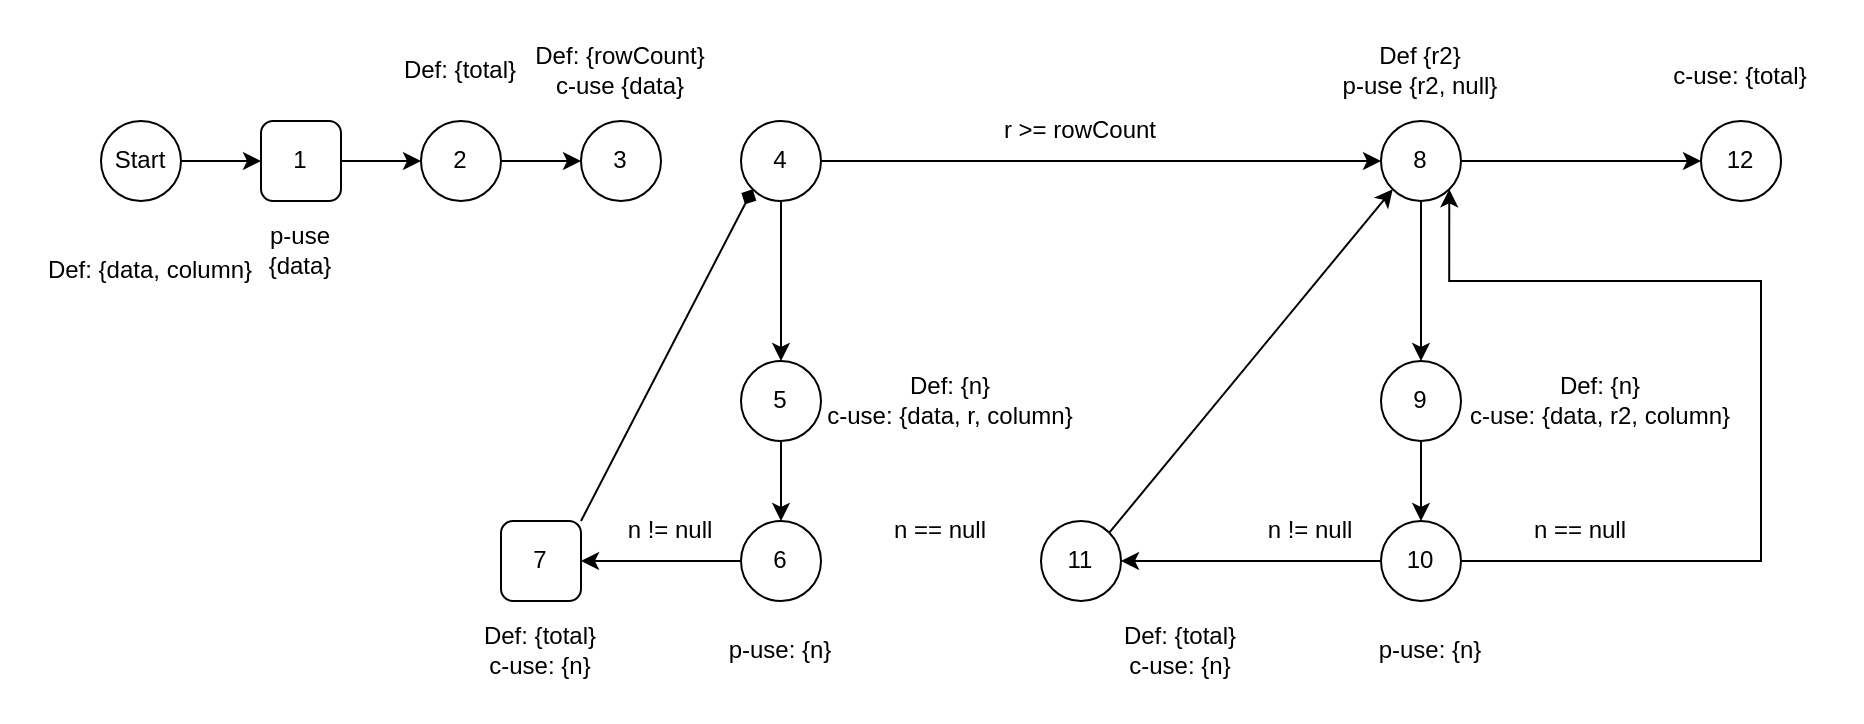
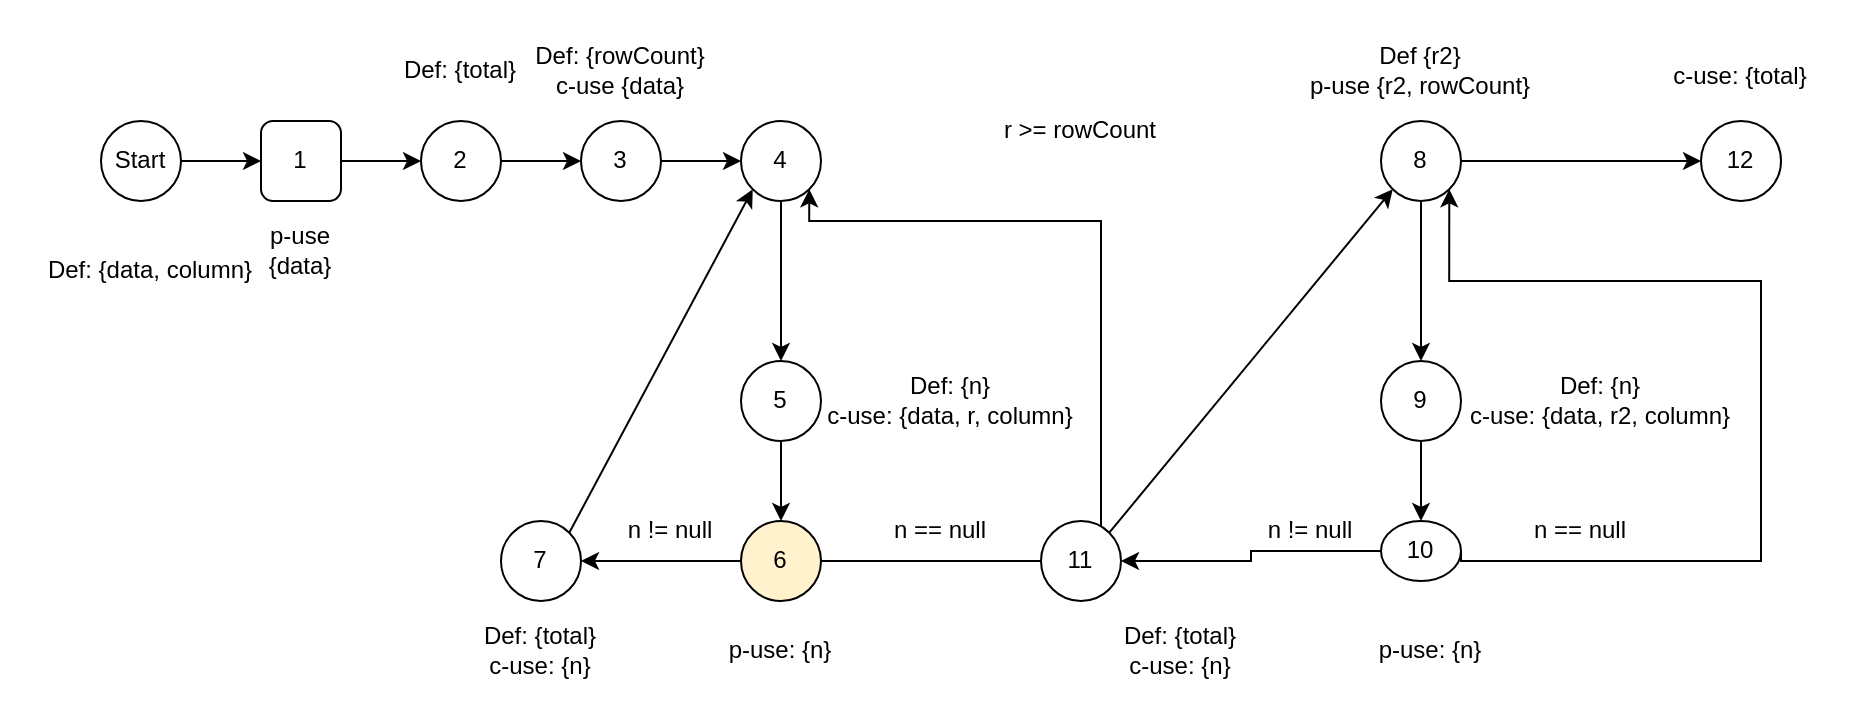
node "Def {r2} p-use {r2, null}": label "Def {r2} p-use {r2, null}" -> "Def {r2} p-use {r2, rowCount}"
edge "3" -> "4": added
edge "4" -> "8": removed
edge "7" -> "4": arrowhead diamond -> classic
edge "6" -> "4": added
node "7": shape rounded rectangle -> ellipse
node "6": fillcolor #ffffff -> #fff2cc
node "10": size 80x80 -> 80x60
